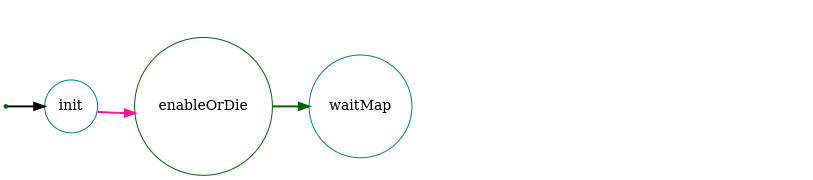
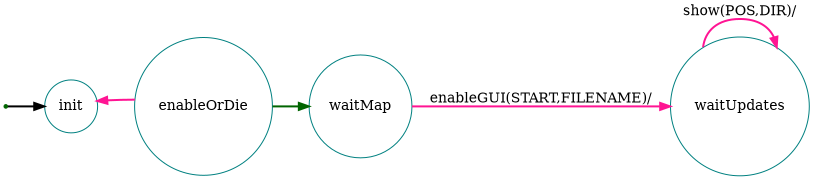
node "enableOrDie": color darkgreen -> teal
node "waitUpdates": added
edge "init" -> "enableOrDie": reversed
